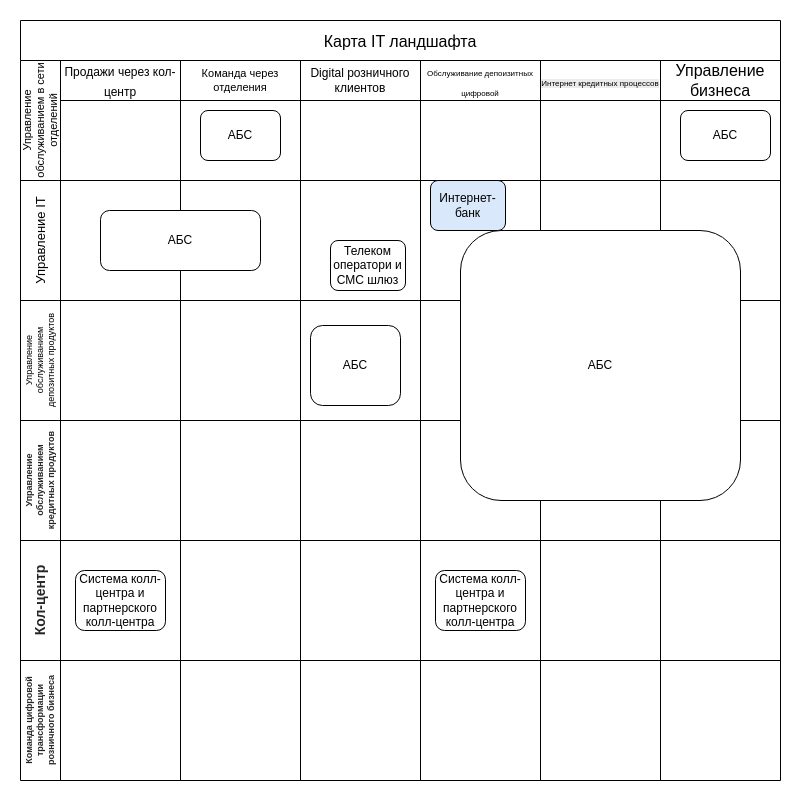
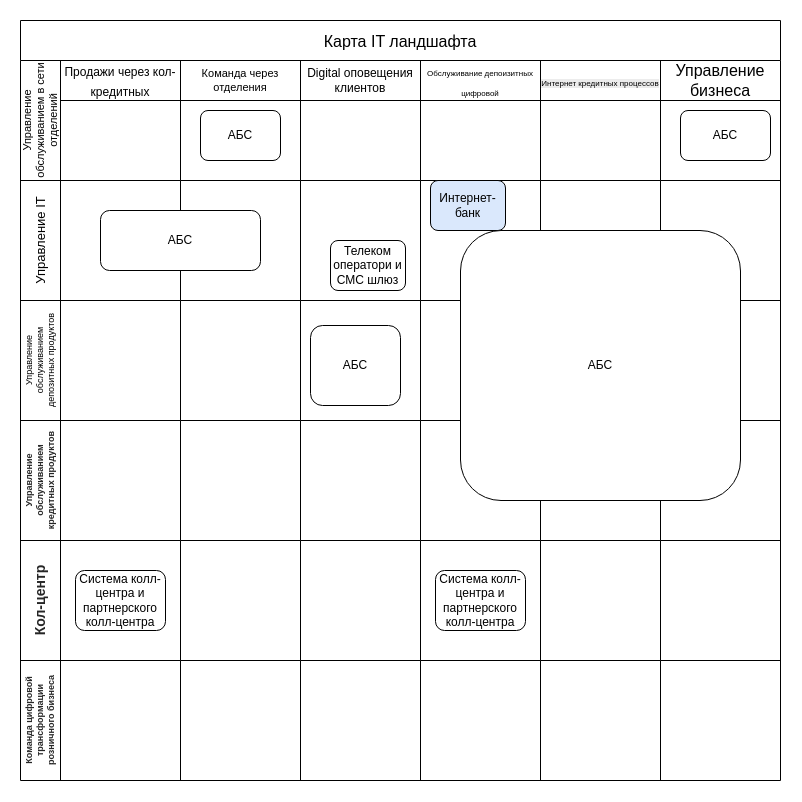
node "Продажи через кол-центр": label "Продажи через кол-центр" -> "Продажи через кол-кредитных"
node "Digital розничного клиентов": label "Digital розничного клиентов" -> "Digital оповещения клиентов"
